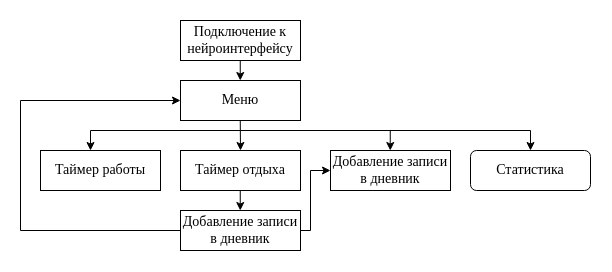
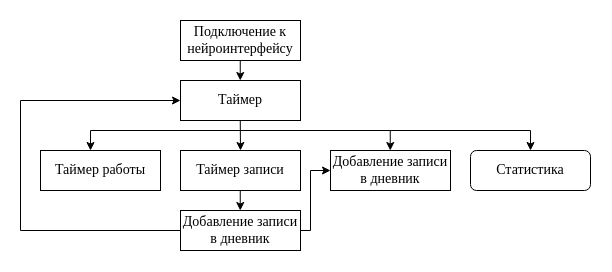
node "Меню": label "Меню" -> "Таймер"
node "Таймер отдыха": label "Таймер отдыха" -> "Таймер записи"
